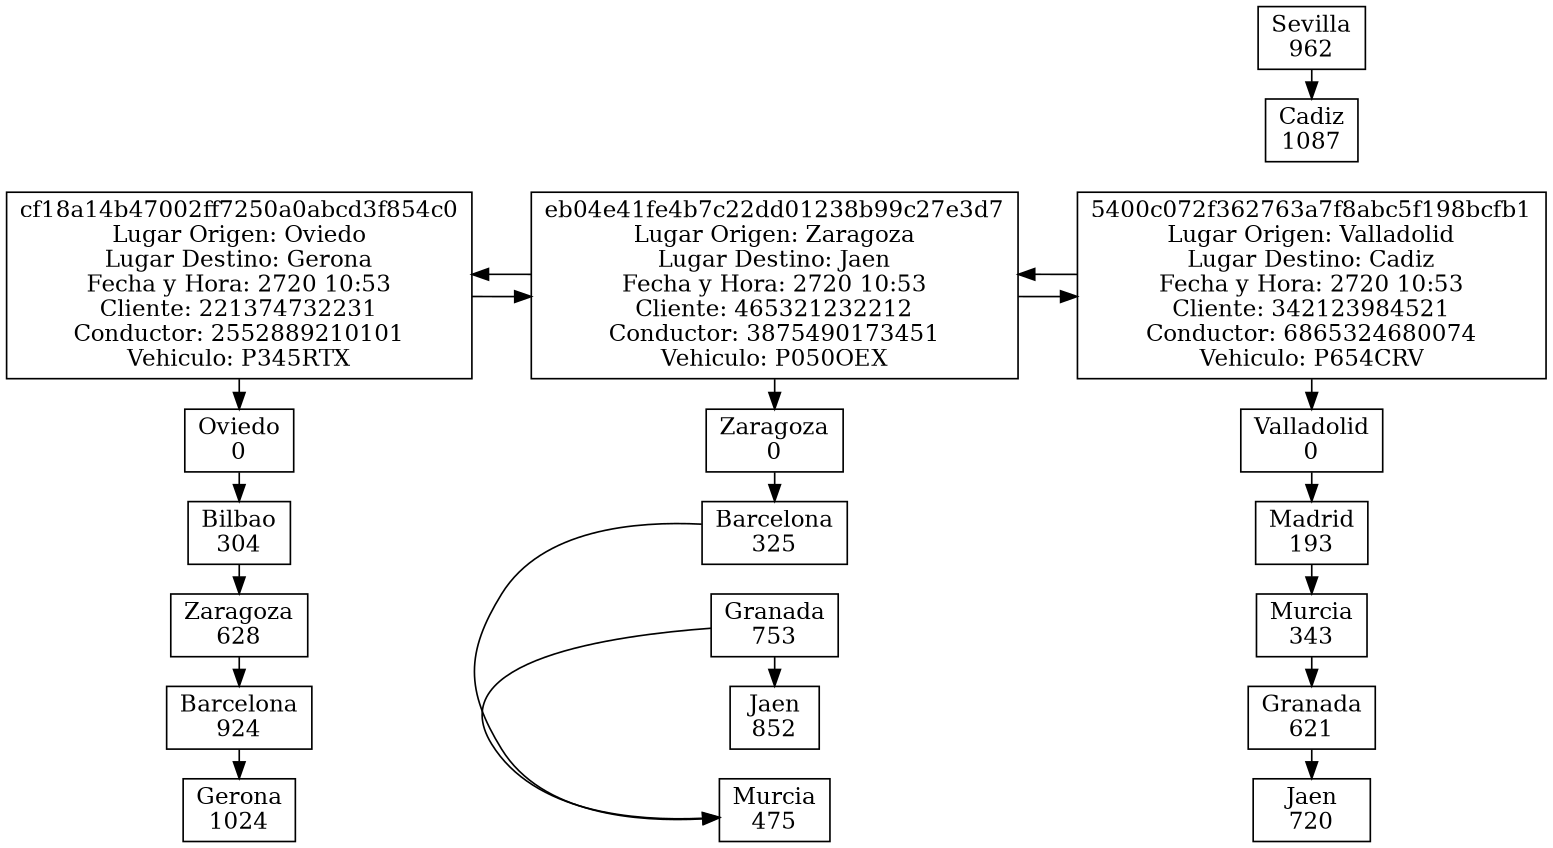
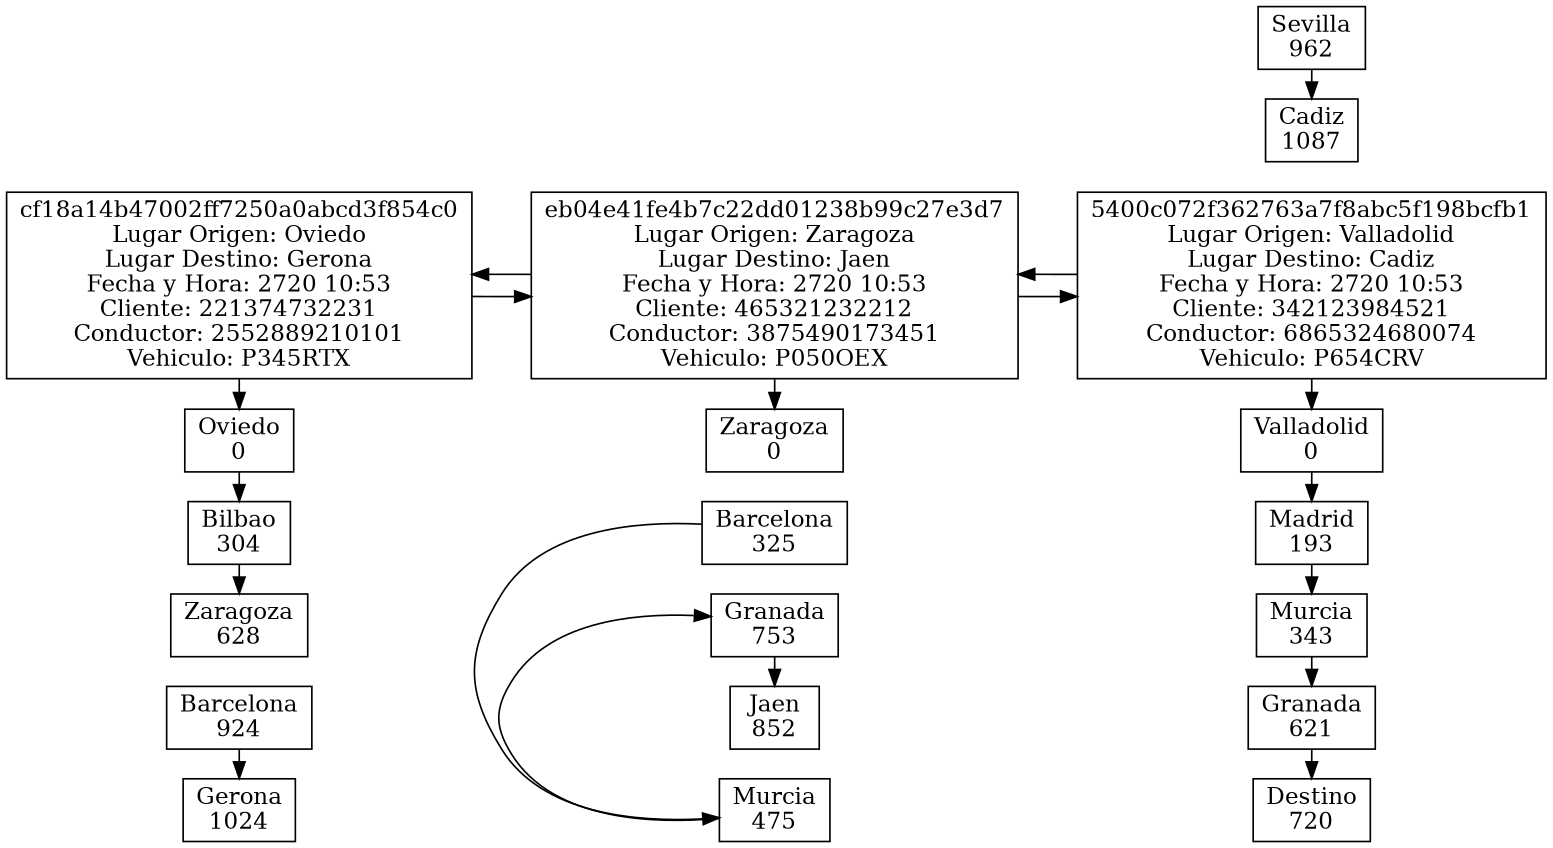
edge "Zaragoza 0" -> "Barcelona 325": removed
edge "Zaragoza 628" -> "Barcelona 924": removed
edge "Granada 753" -> "Murcia 475": reversed
node "Jaen 720": label "Jaen 720" -> "Destino 720"
